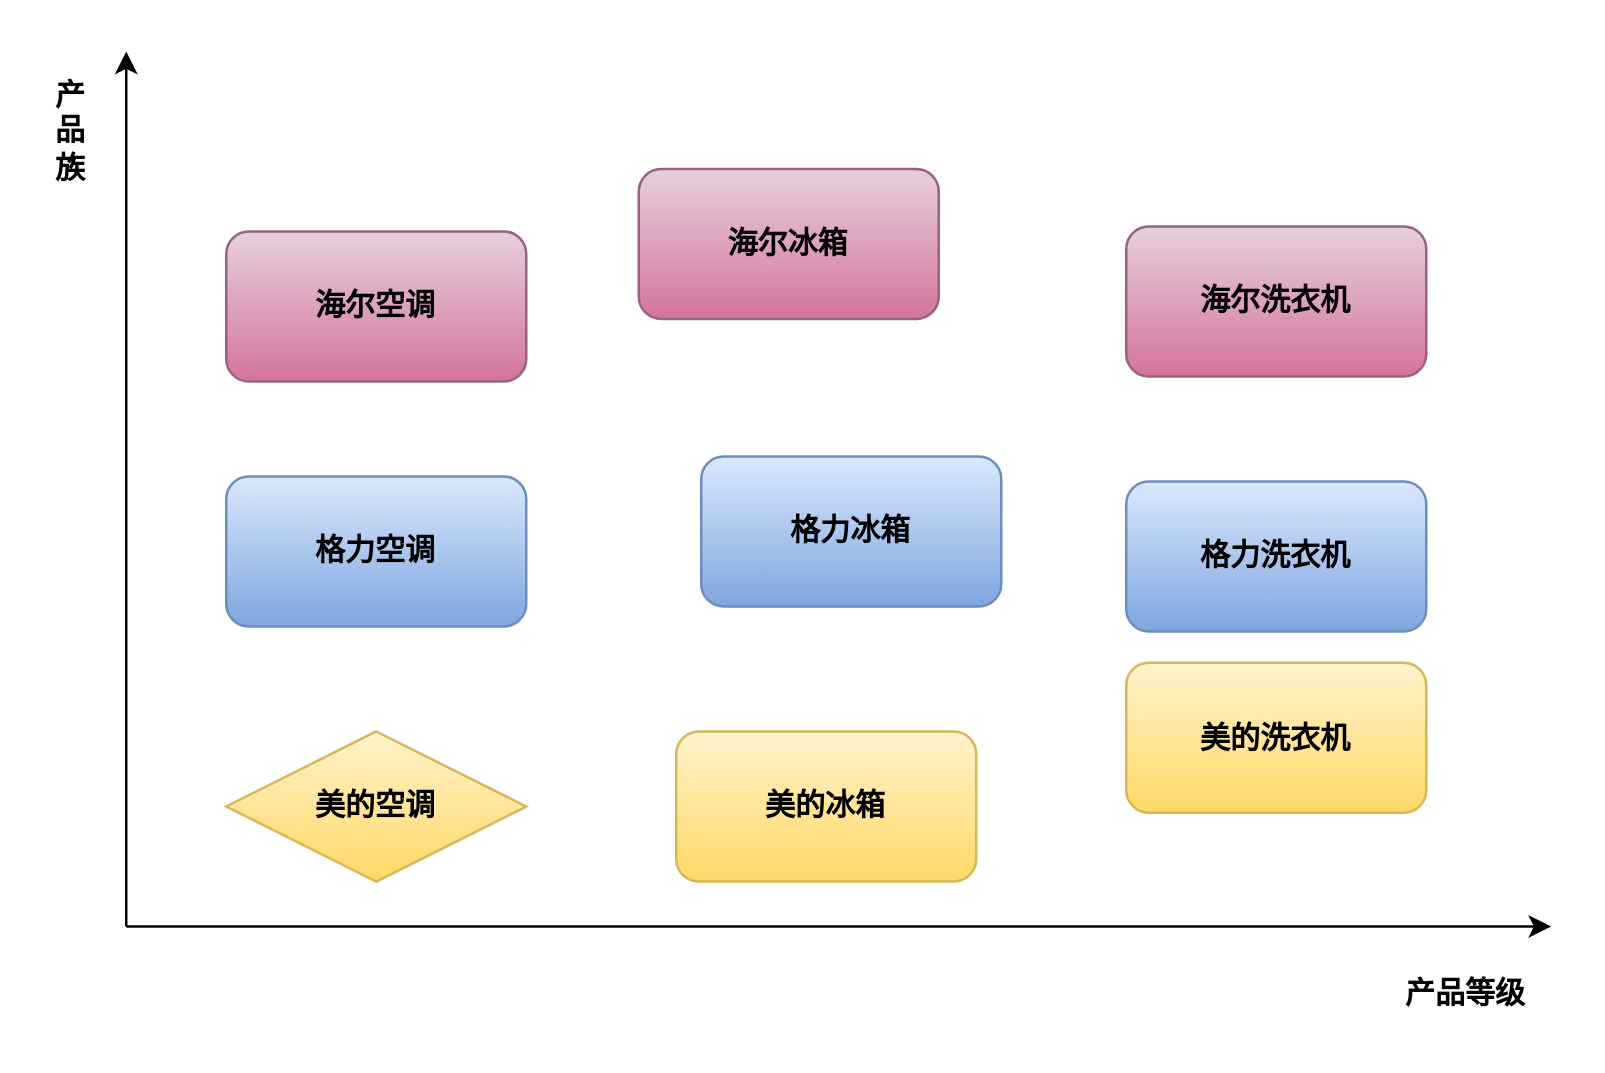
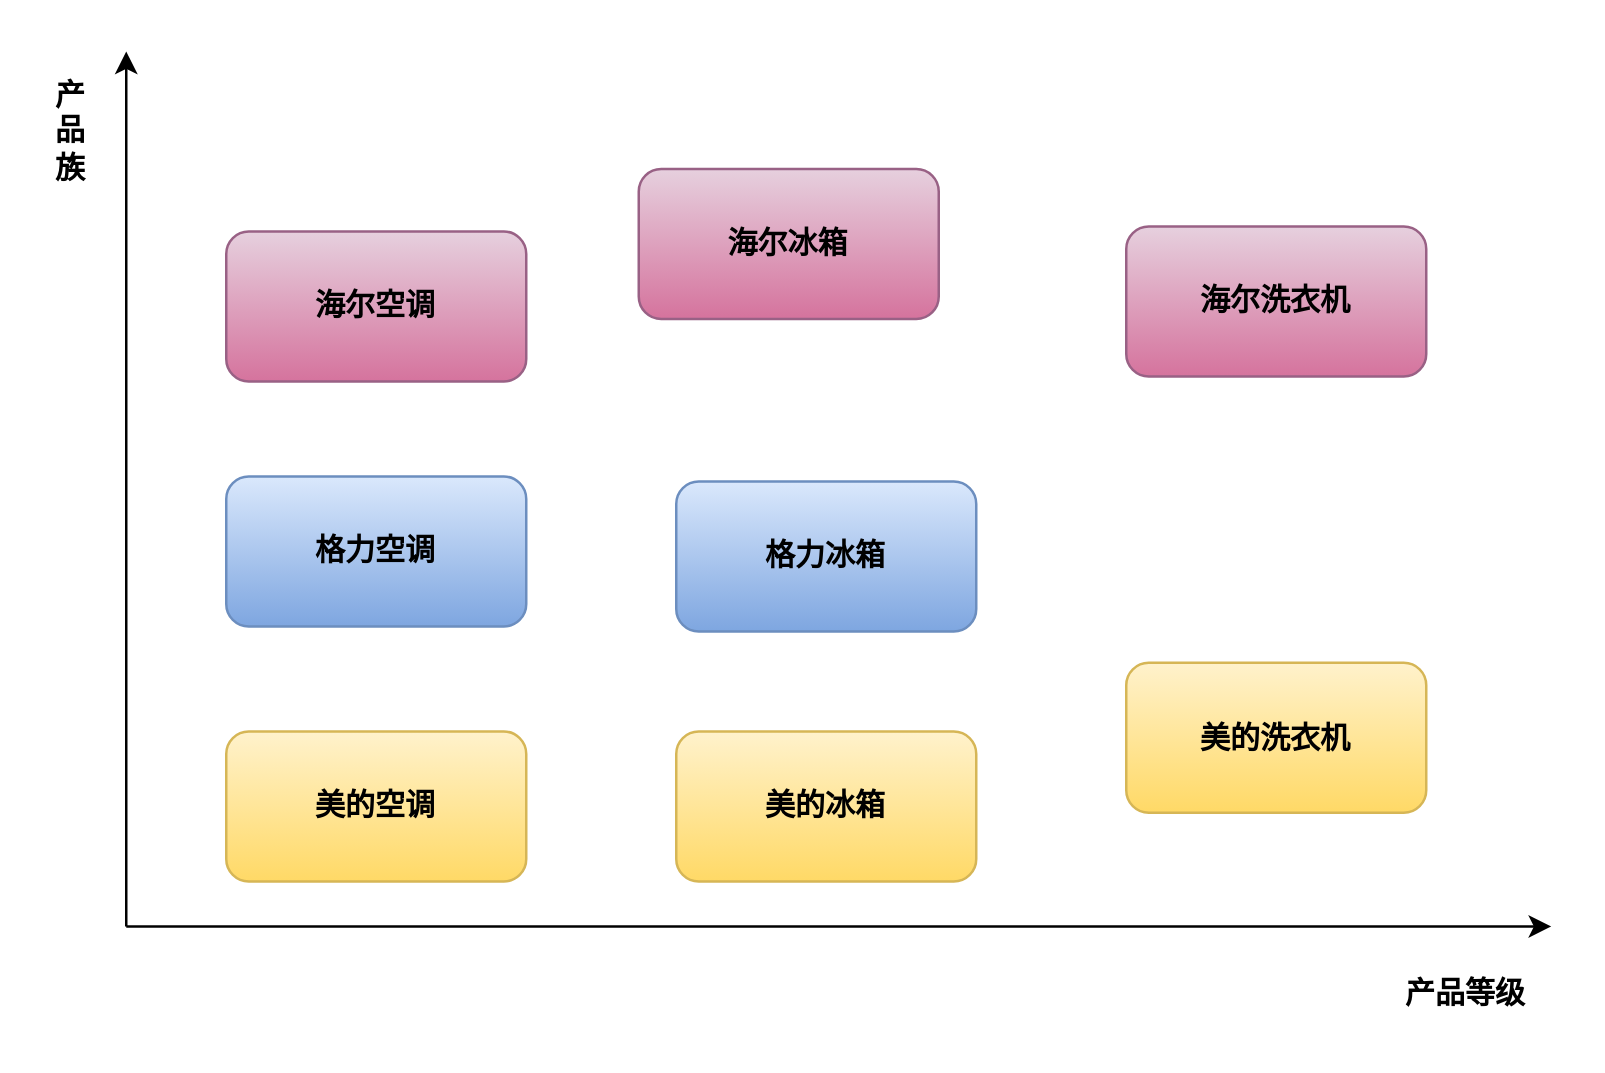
node "格力冰箱": moved (851, 531) -> (826, 556)
node "格力洗衣机": removed
node "美的空调": shape diamond -> rounded rectangle
